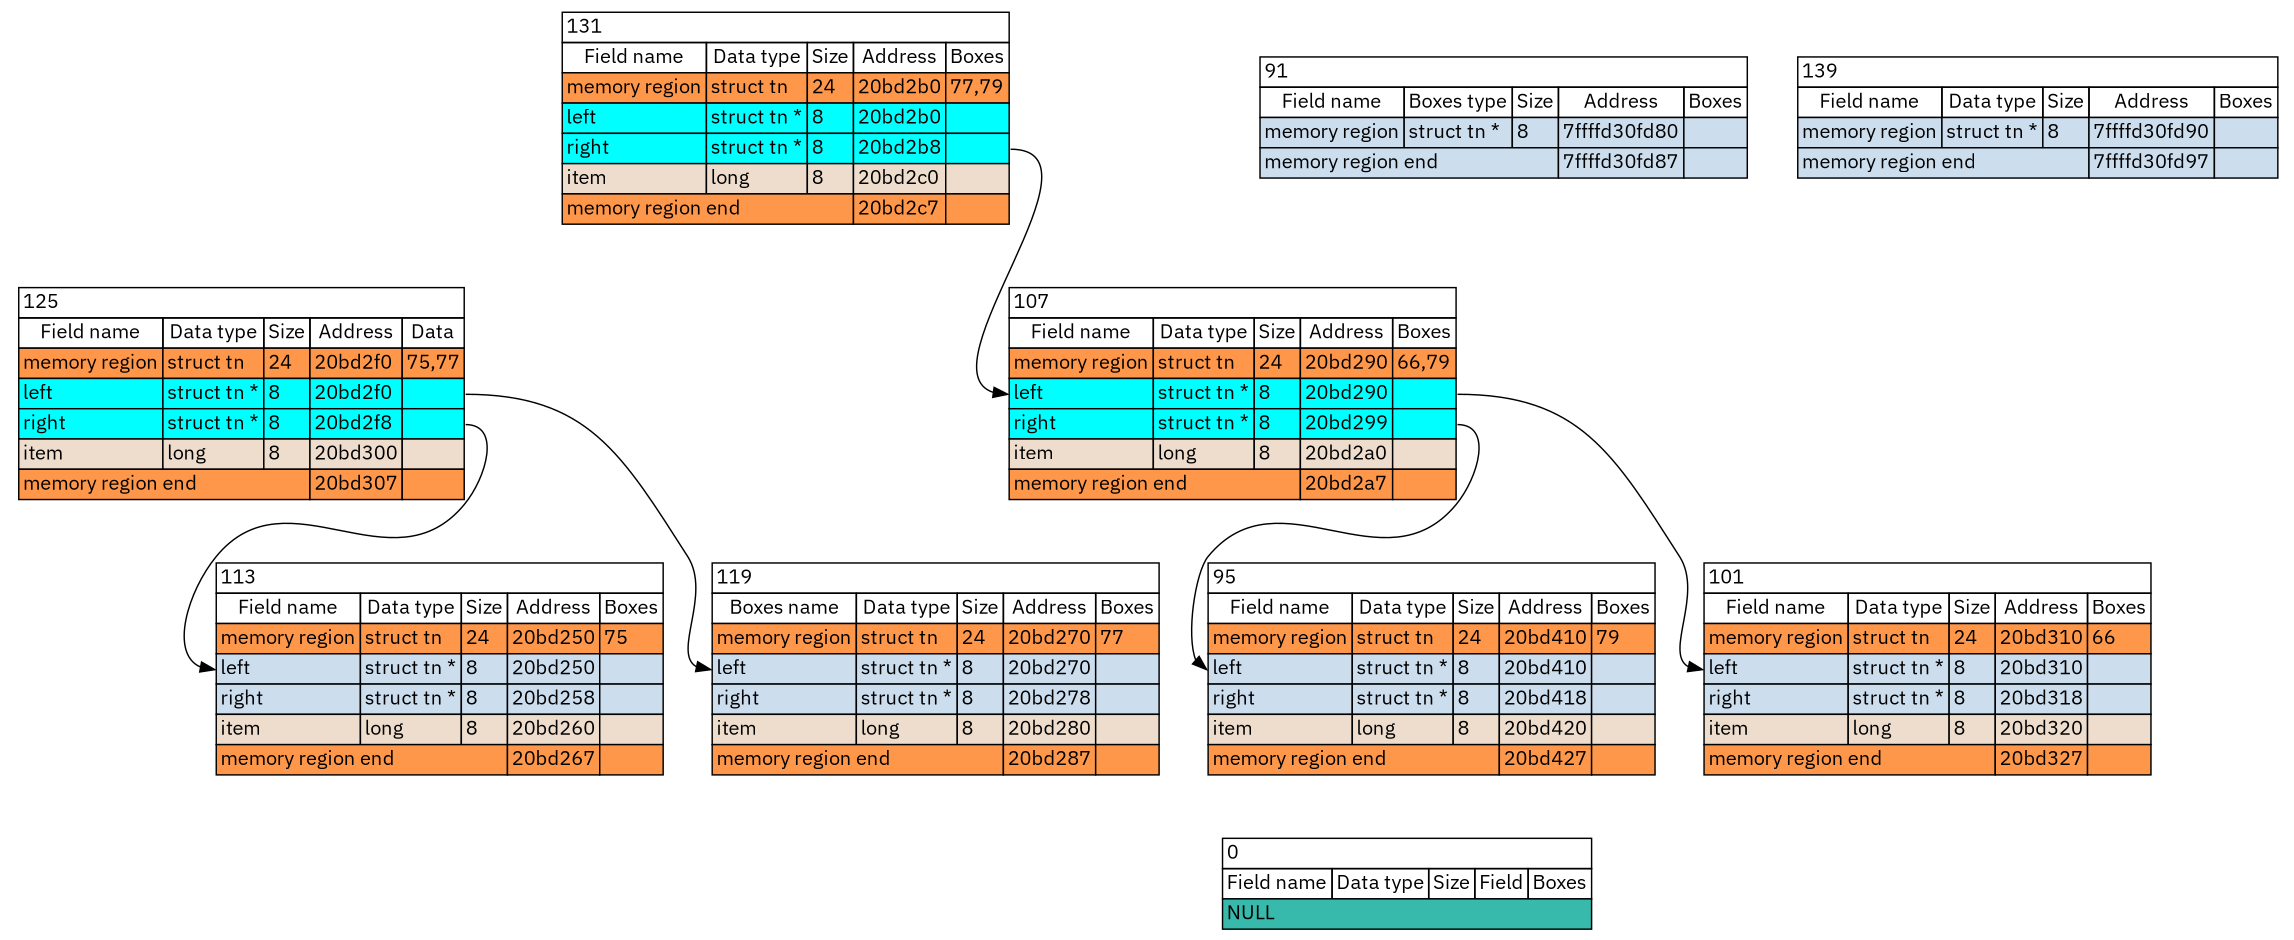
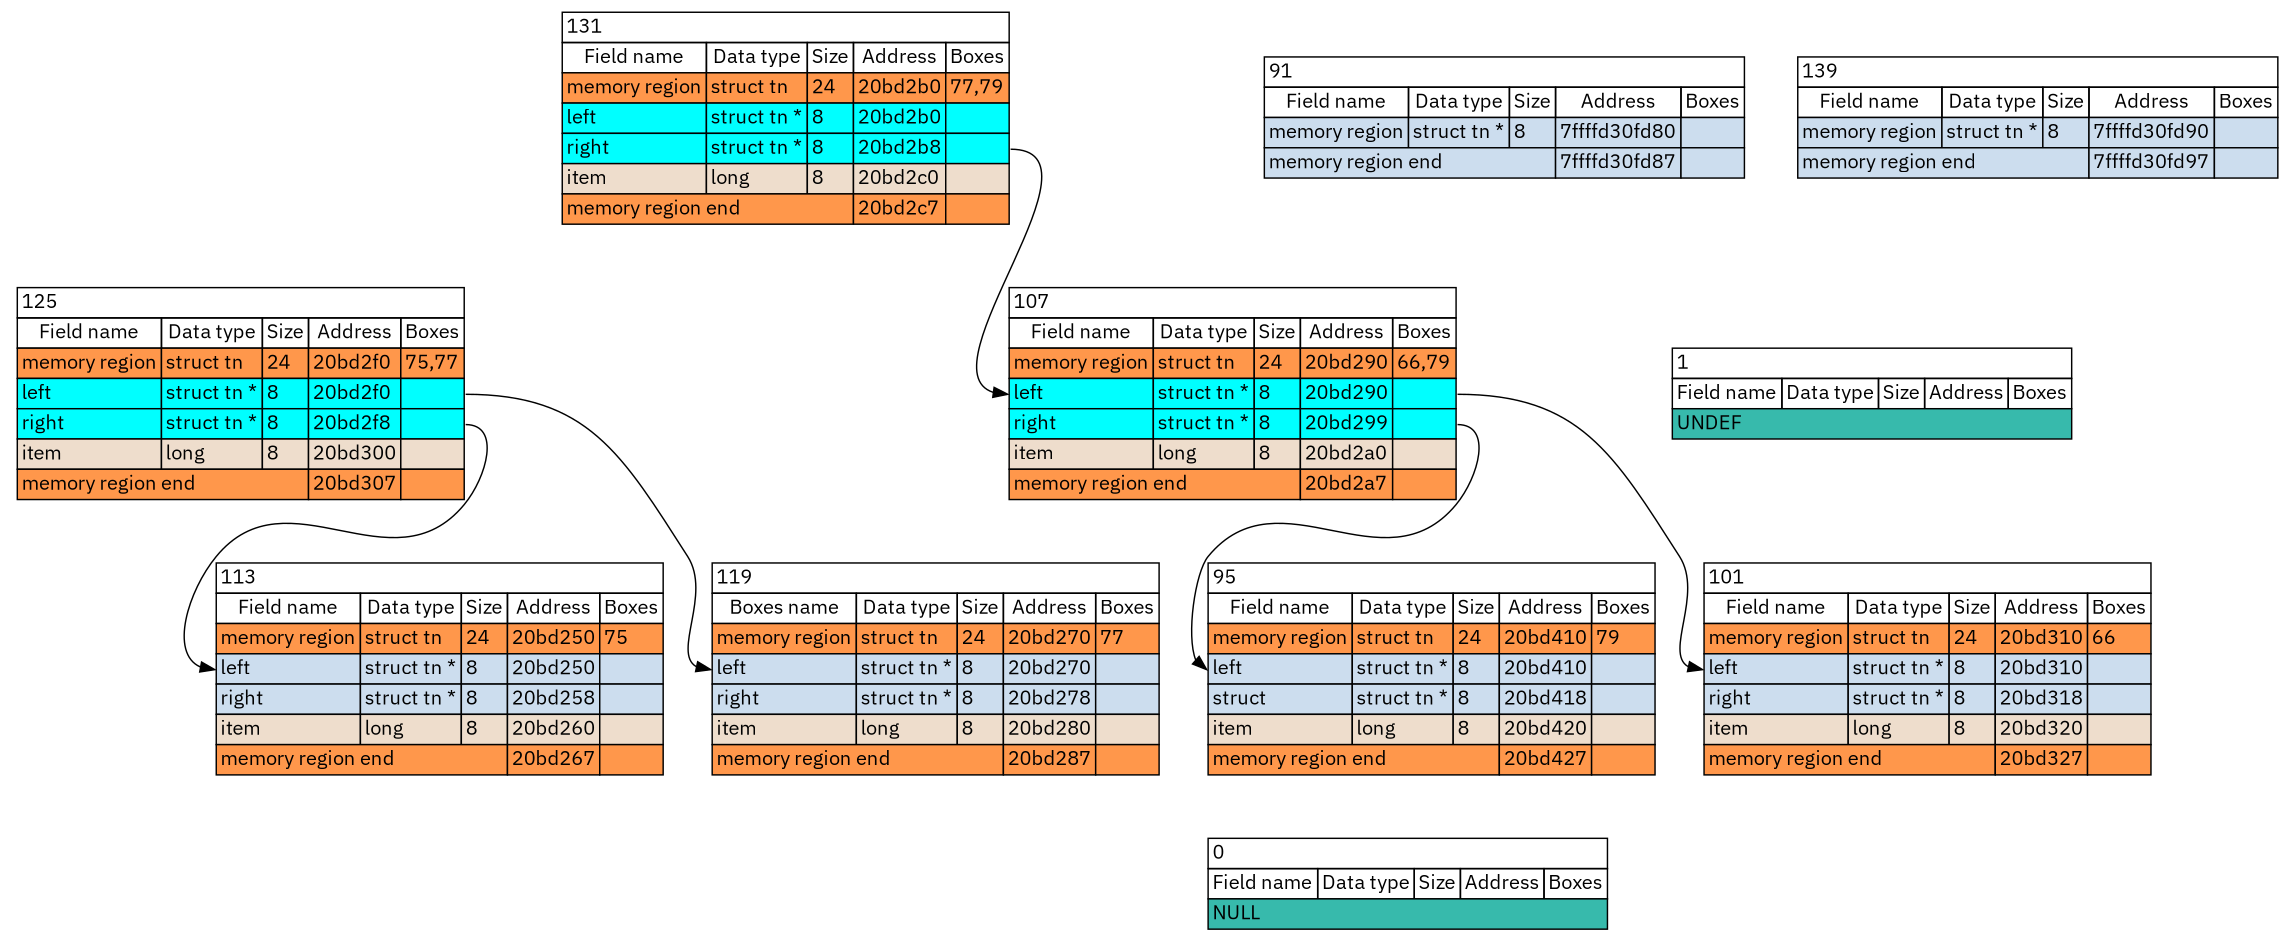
node "91": text "Boxes type" -> "Data type"
node "125": text "Data" -> "Boxes"
node "1": added
node "95": text "right" -> "struct"
node "0": text "Field" -> "Address"
